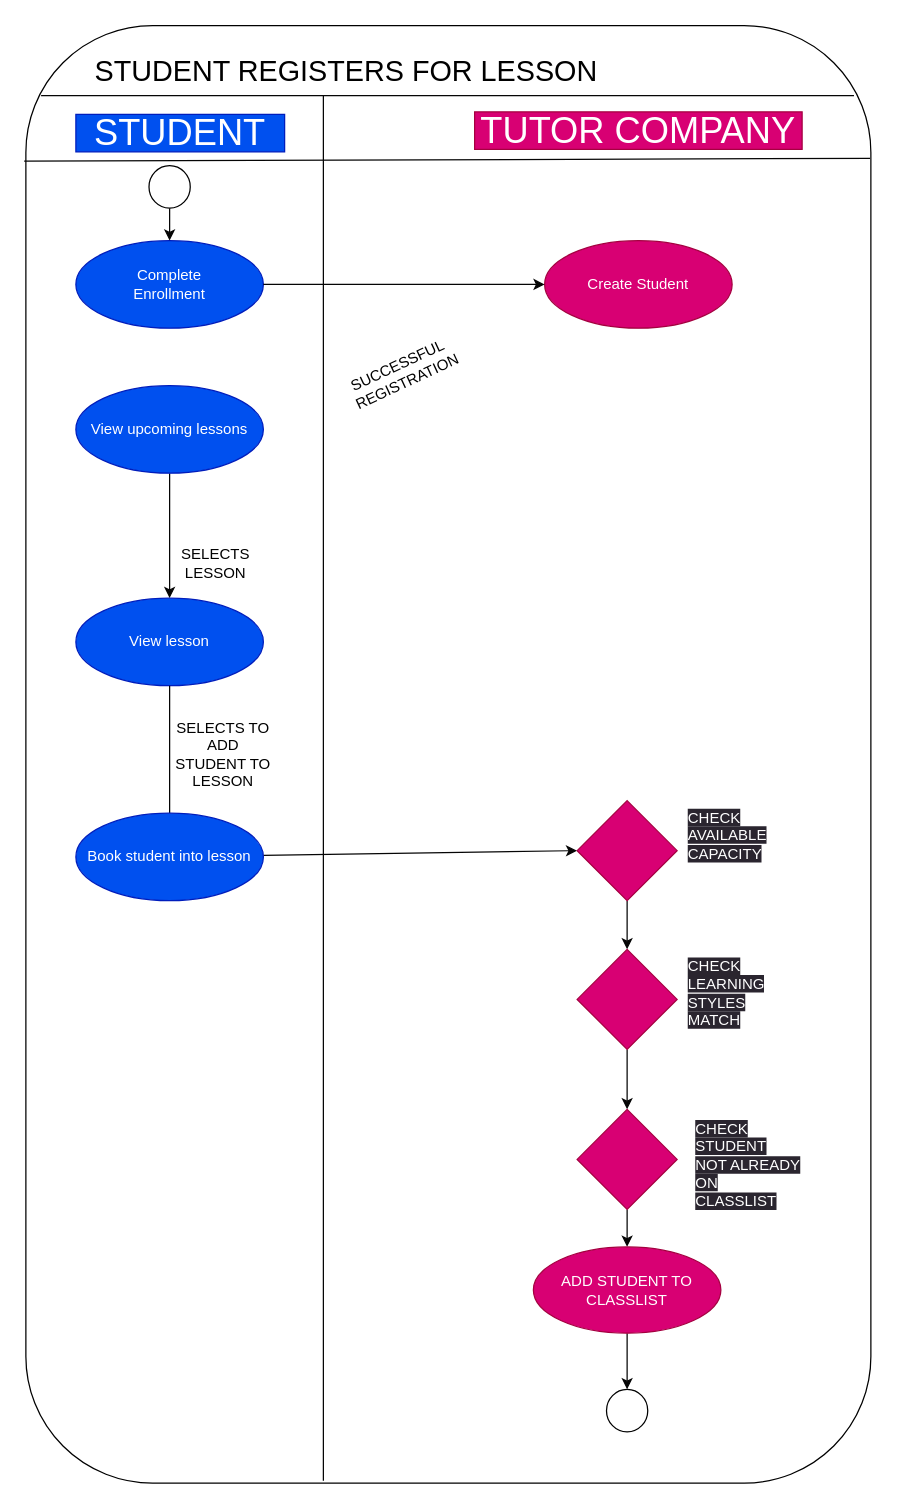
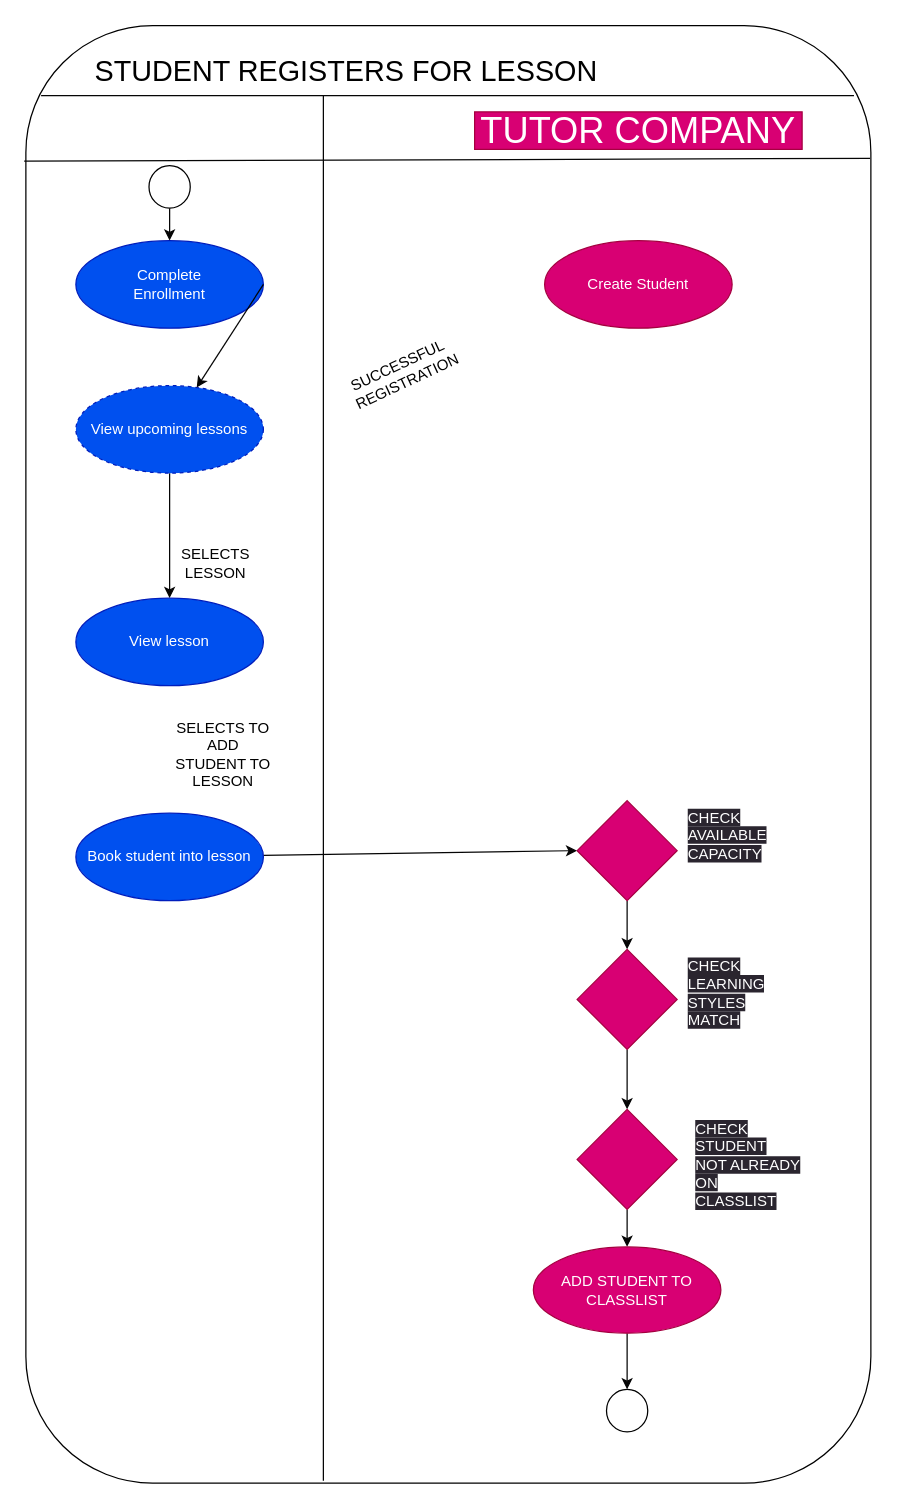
node "STUDENT": removed
edge "Complete Enrollment" -> "Create Student": now "Complete Enrollment" -> "View upcoming lessons"
node "View upcoming lessons": style solid -> dashed
edge "View lesson" -- "Book student into lesson": removed
